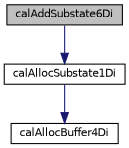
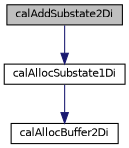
node "calAddSubstate6Di": label "calAddSubstate6Di" -> "calAddSubstate2Di"
node "calAllocBuffer4Di": label "calAllocBuffer4Di" -> "calAllocBuffer2Di"
